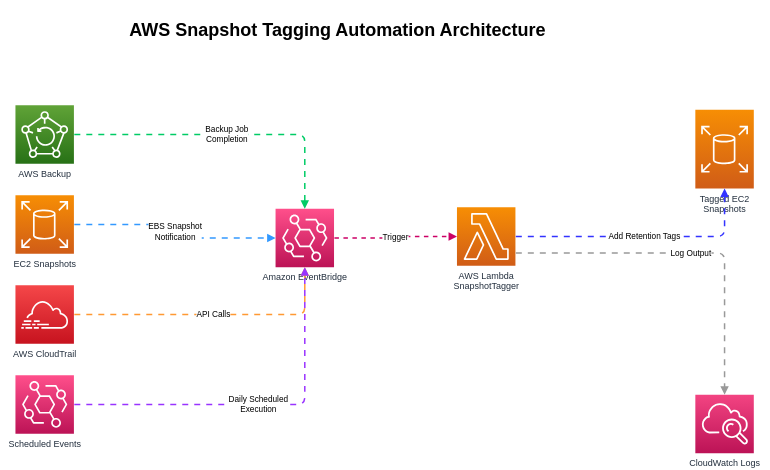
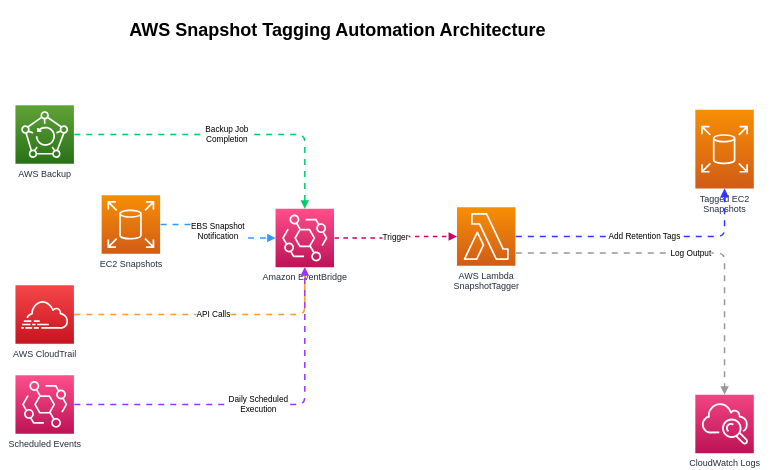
node "EC2 Snapshots": moved (45, 225) -> (131, 225)
